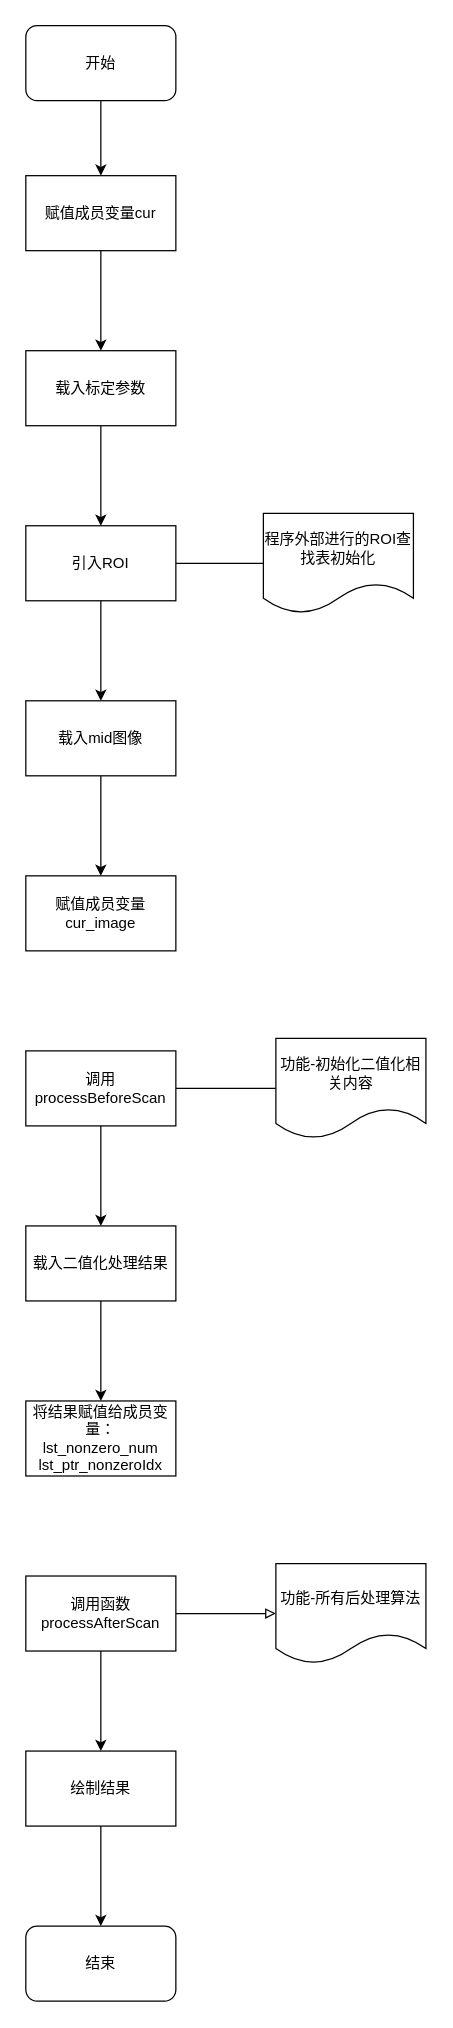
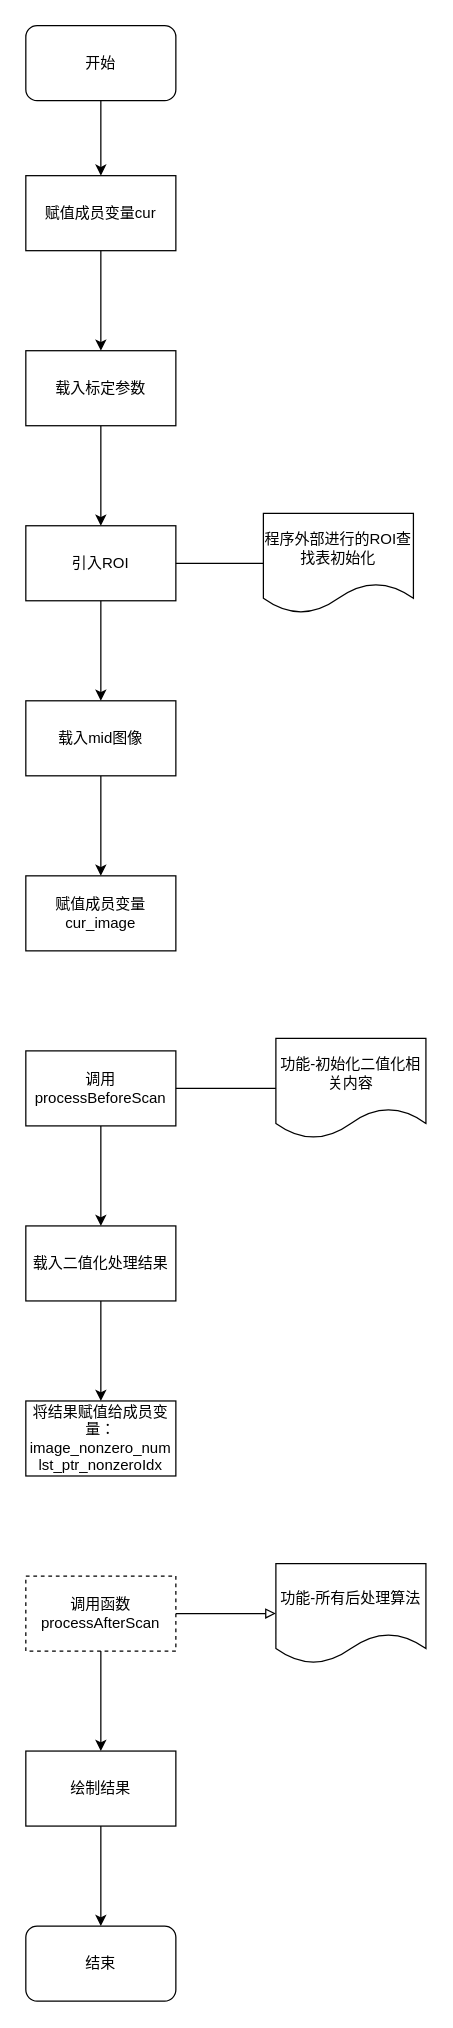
node "将结果赋值给成员变量： lst_nonzero_num lst_ptr_nonzeroIdx": label "将结果赋值给成员变量： lst_nonzero_num lst_ptr_nonzeroIdx" -> "将结果赋值给成员变量： image_nonzero_num lst_ptr_nonzeroIdx"
node "调用函数 processAfterScan": style solid -> dashed
